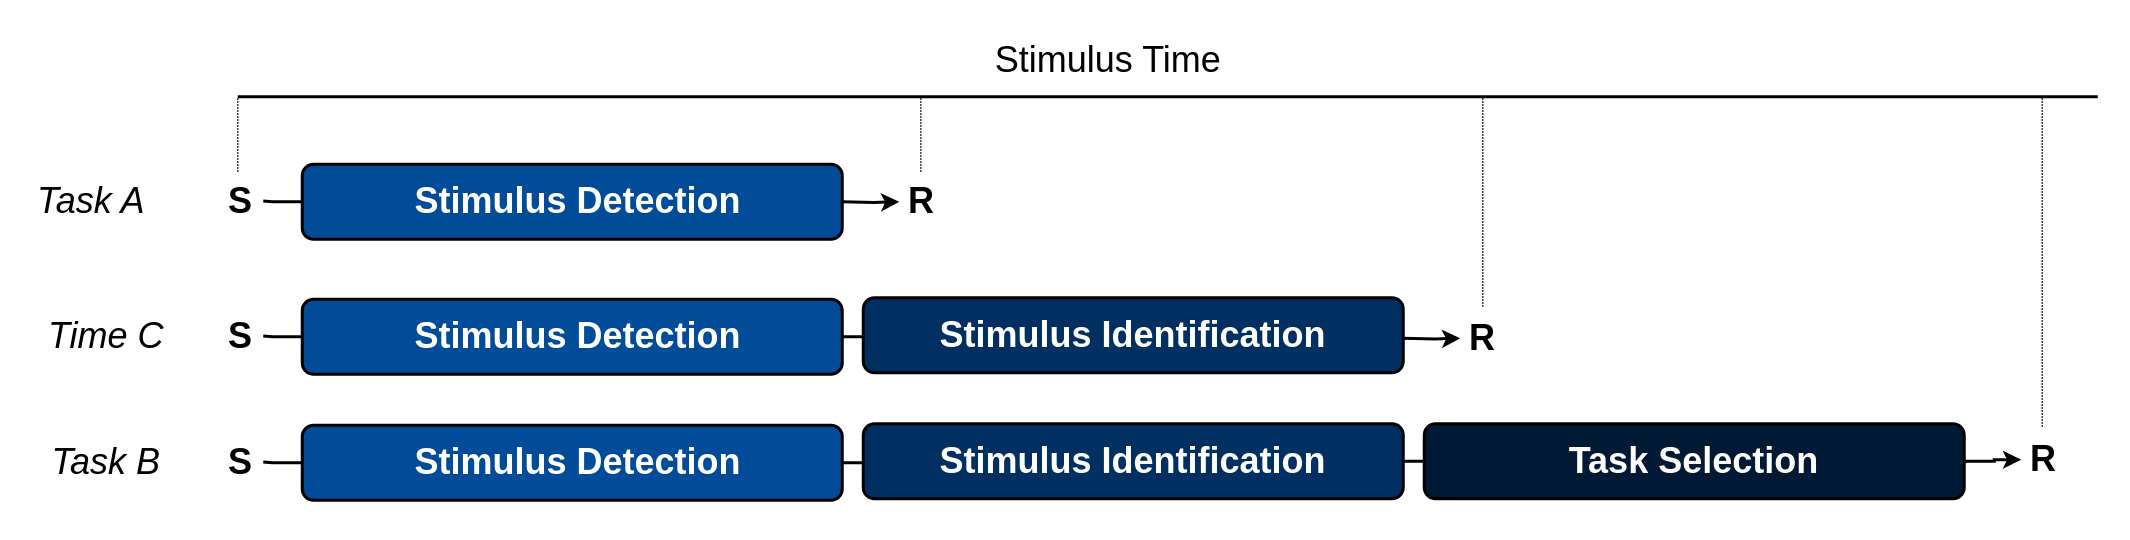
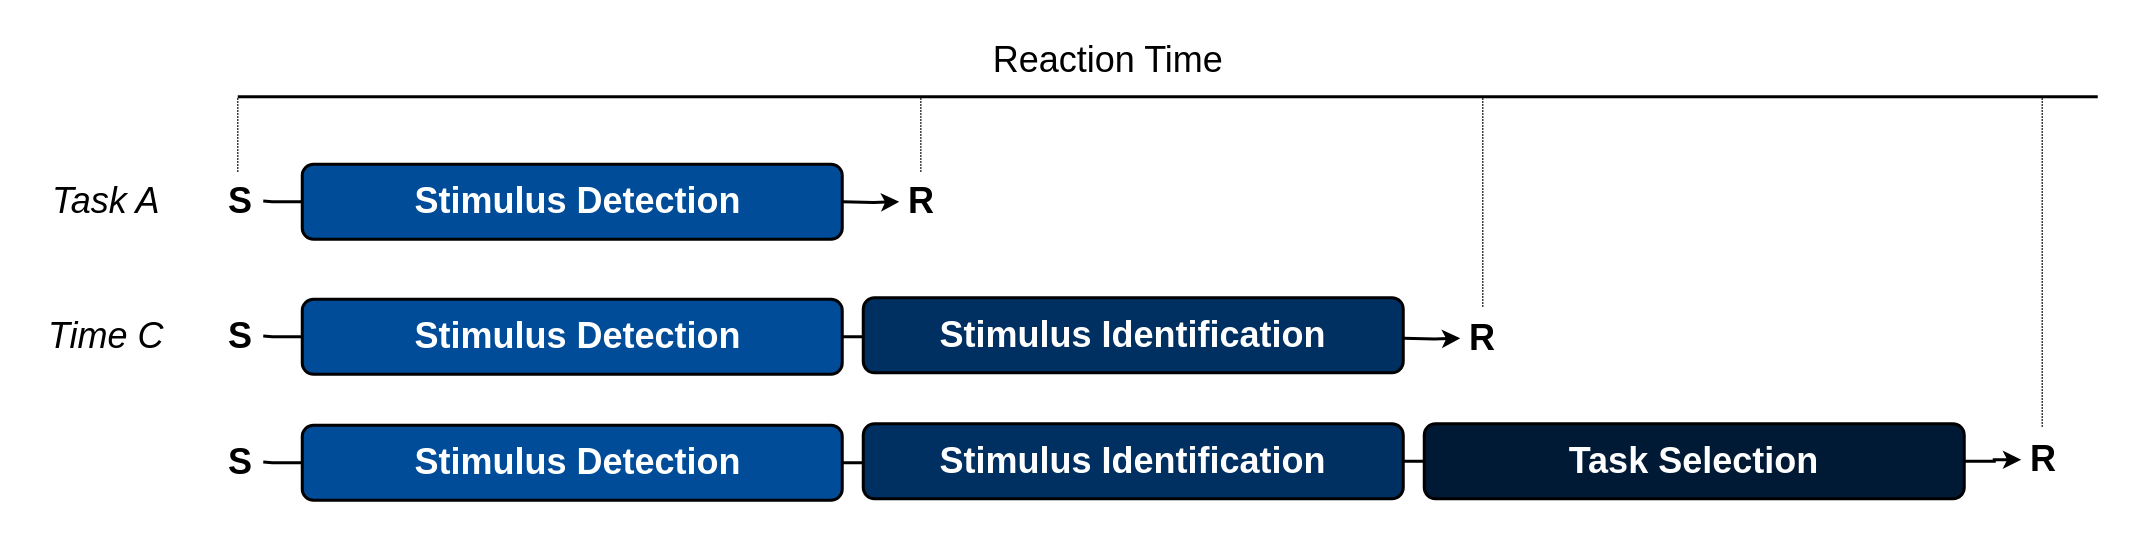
node "Stimulus Time": label "Stimulus Time" -> "Reaction Time"
node "Task A": moved (91, 202) -> (106, 202)
node "Task B": removed
